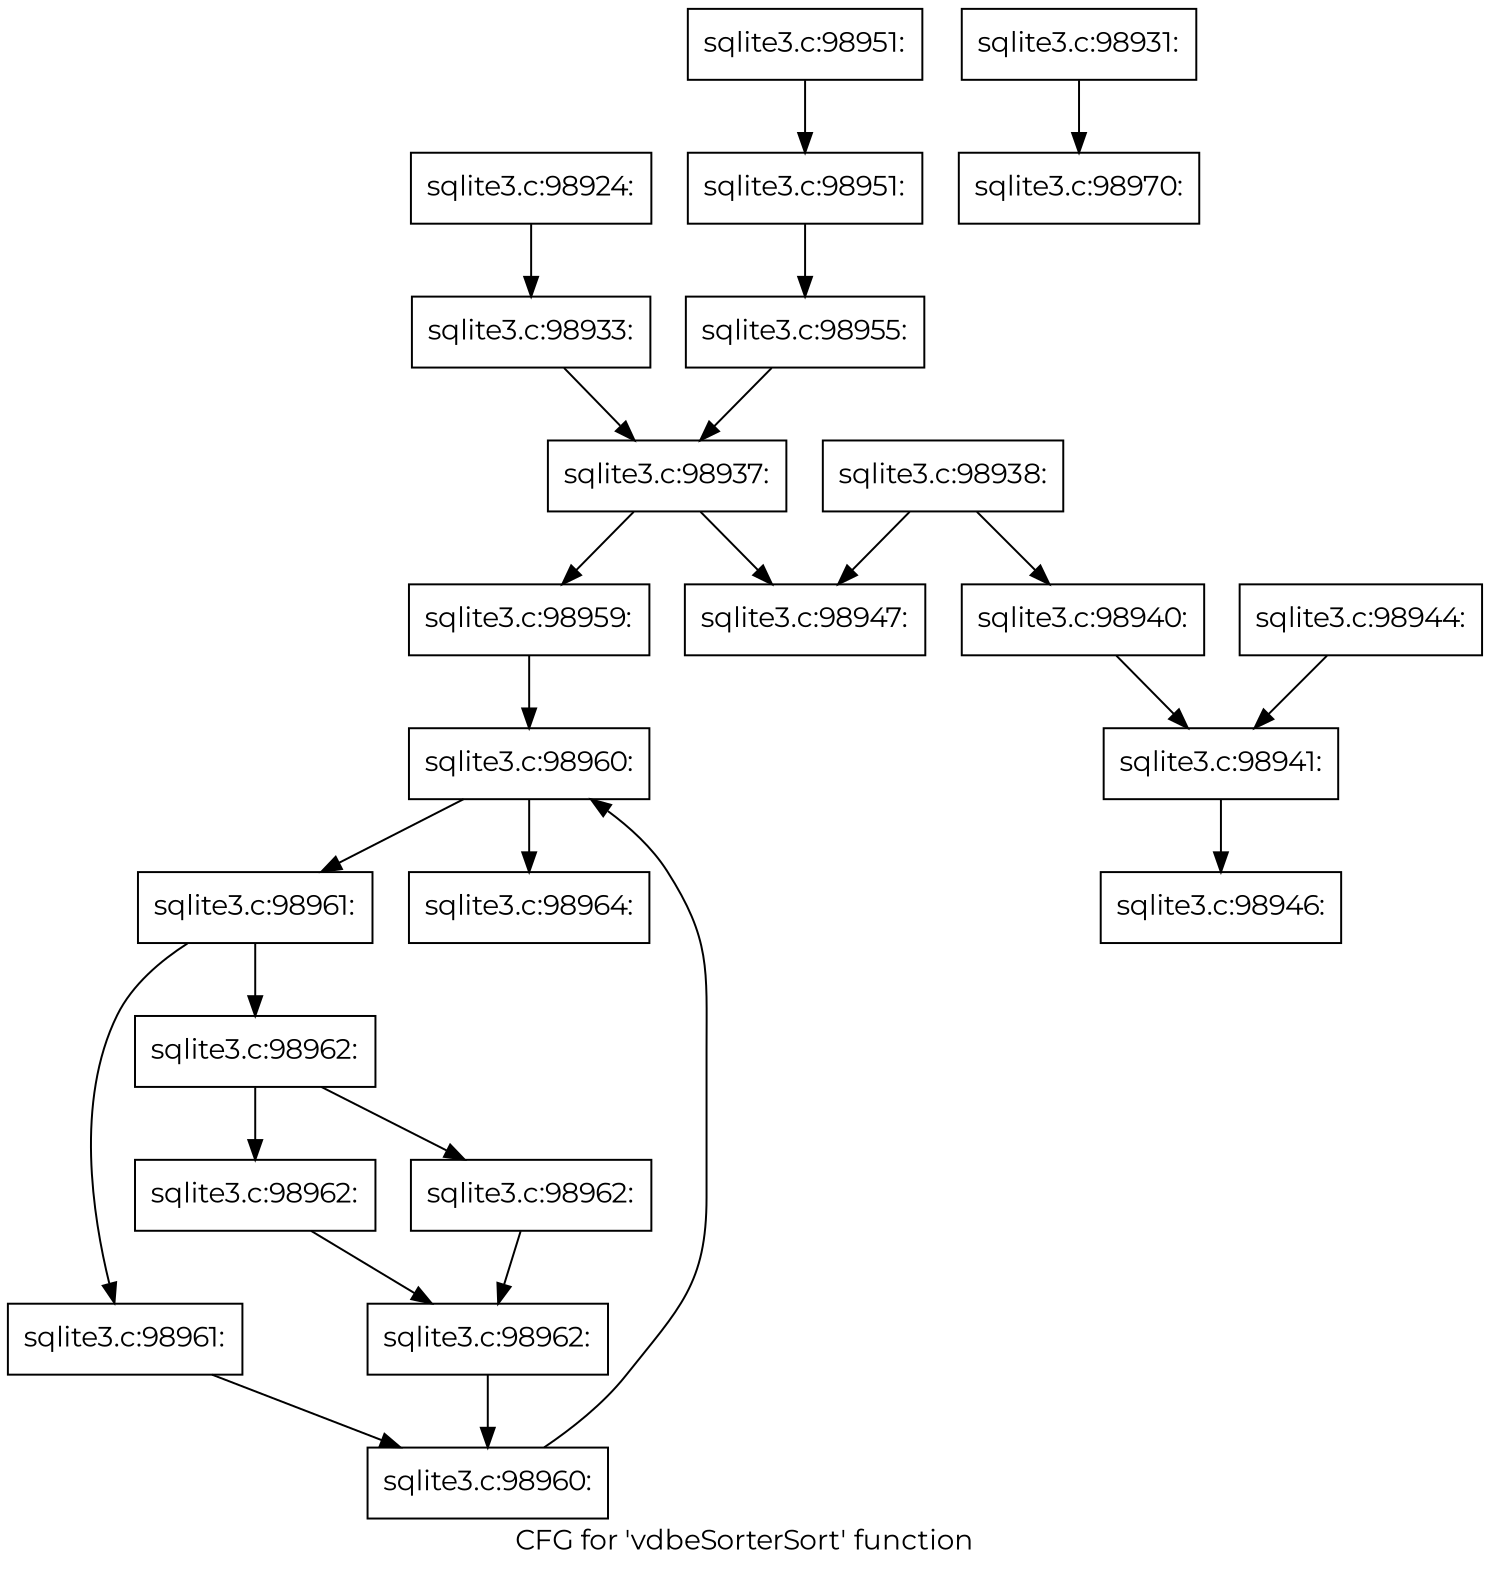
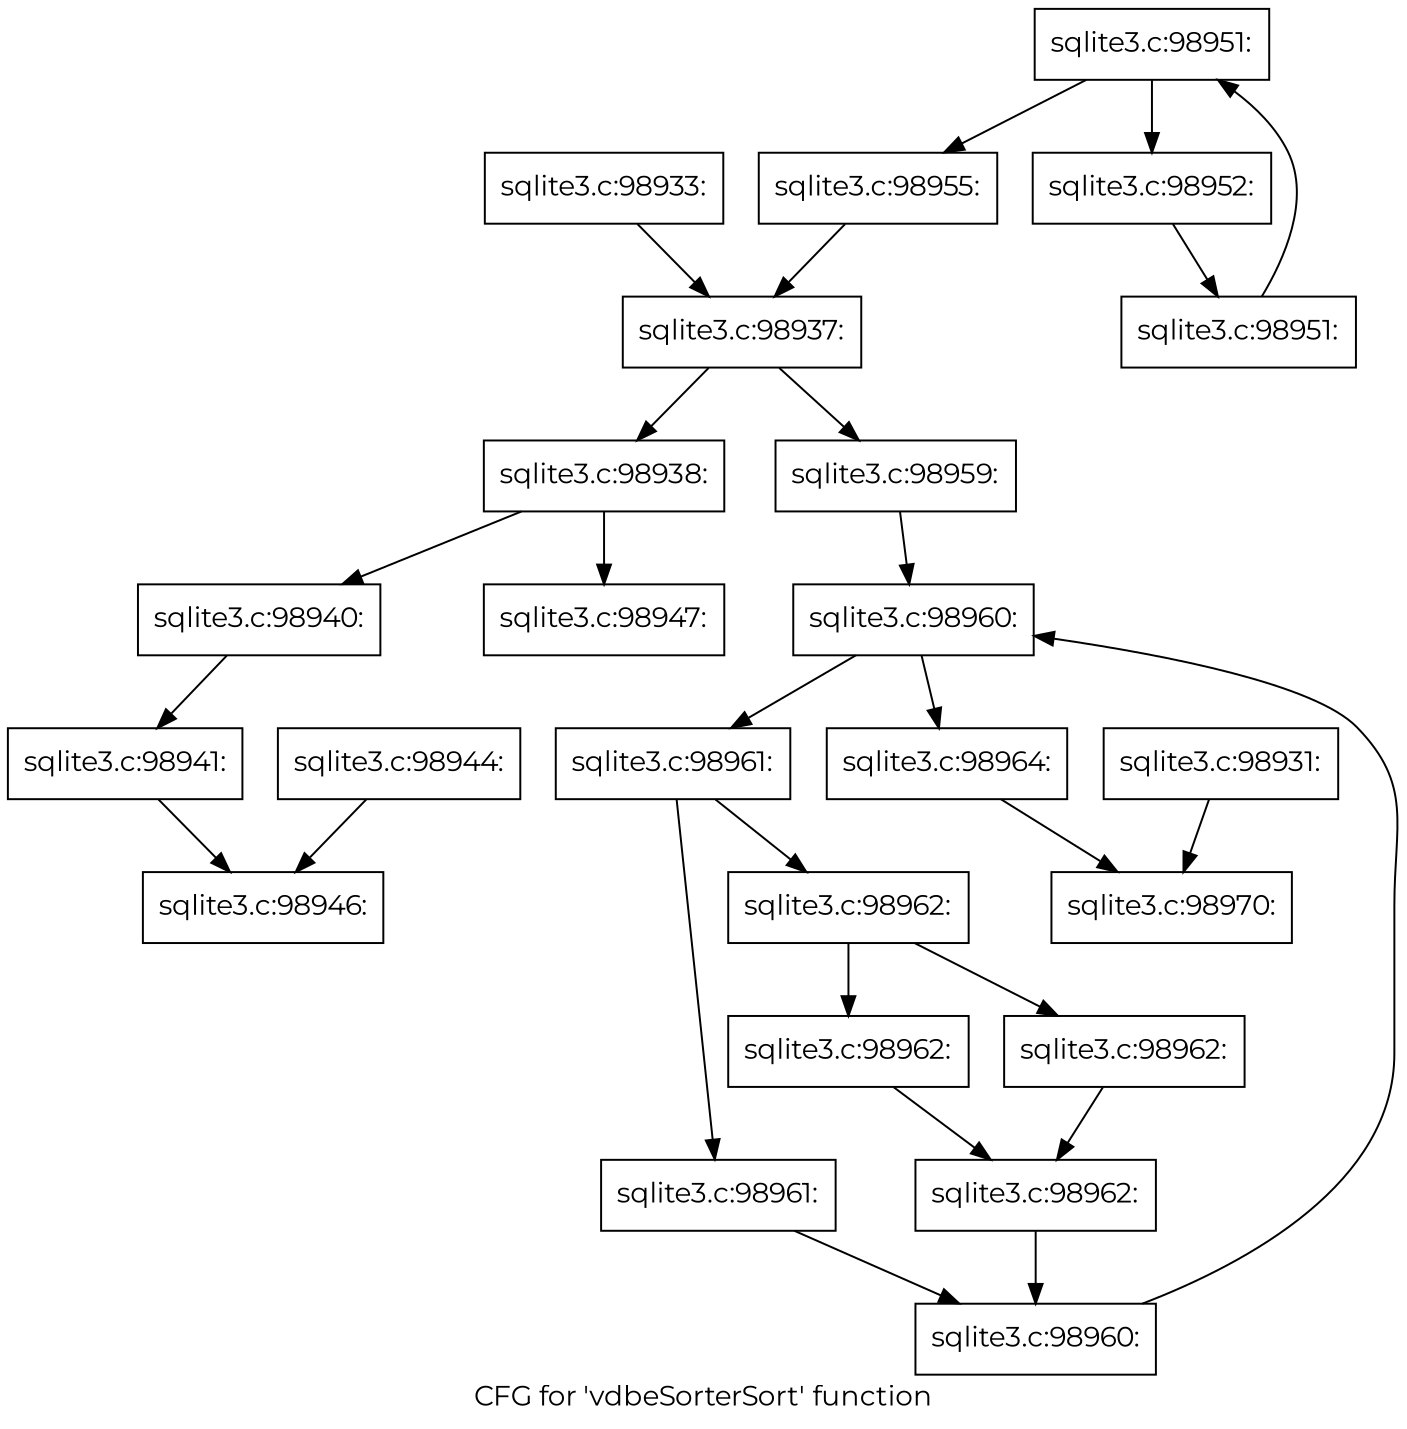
node "sqlite3.c:98924:": removed
node "sqlite3.c:98952:": added
edge "sqlite3.c:98937:" -> "sqlite3.c:98947:": now "sqlite3.c:98937:" -> "sqlite3.c:98938:"
edge "sqlite3.c:98944:" -> "sqlite3.c:98941:": now "sqlite3.c:98944:" -> "sqlite3.c:98946:"
edge "sqlite3.c:98964:" -> "sqlite3.c:98970:": added
